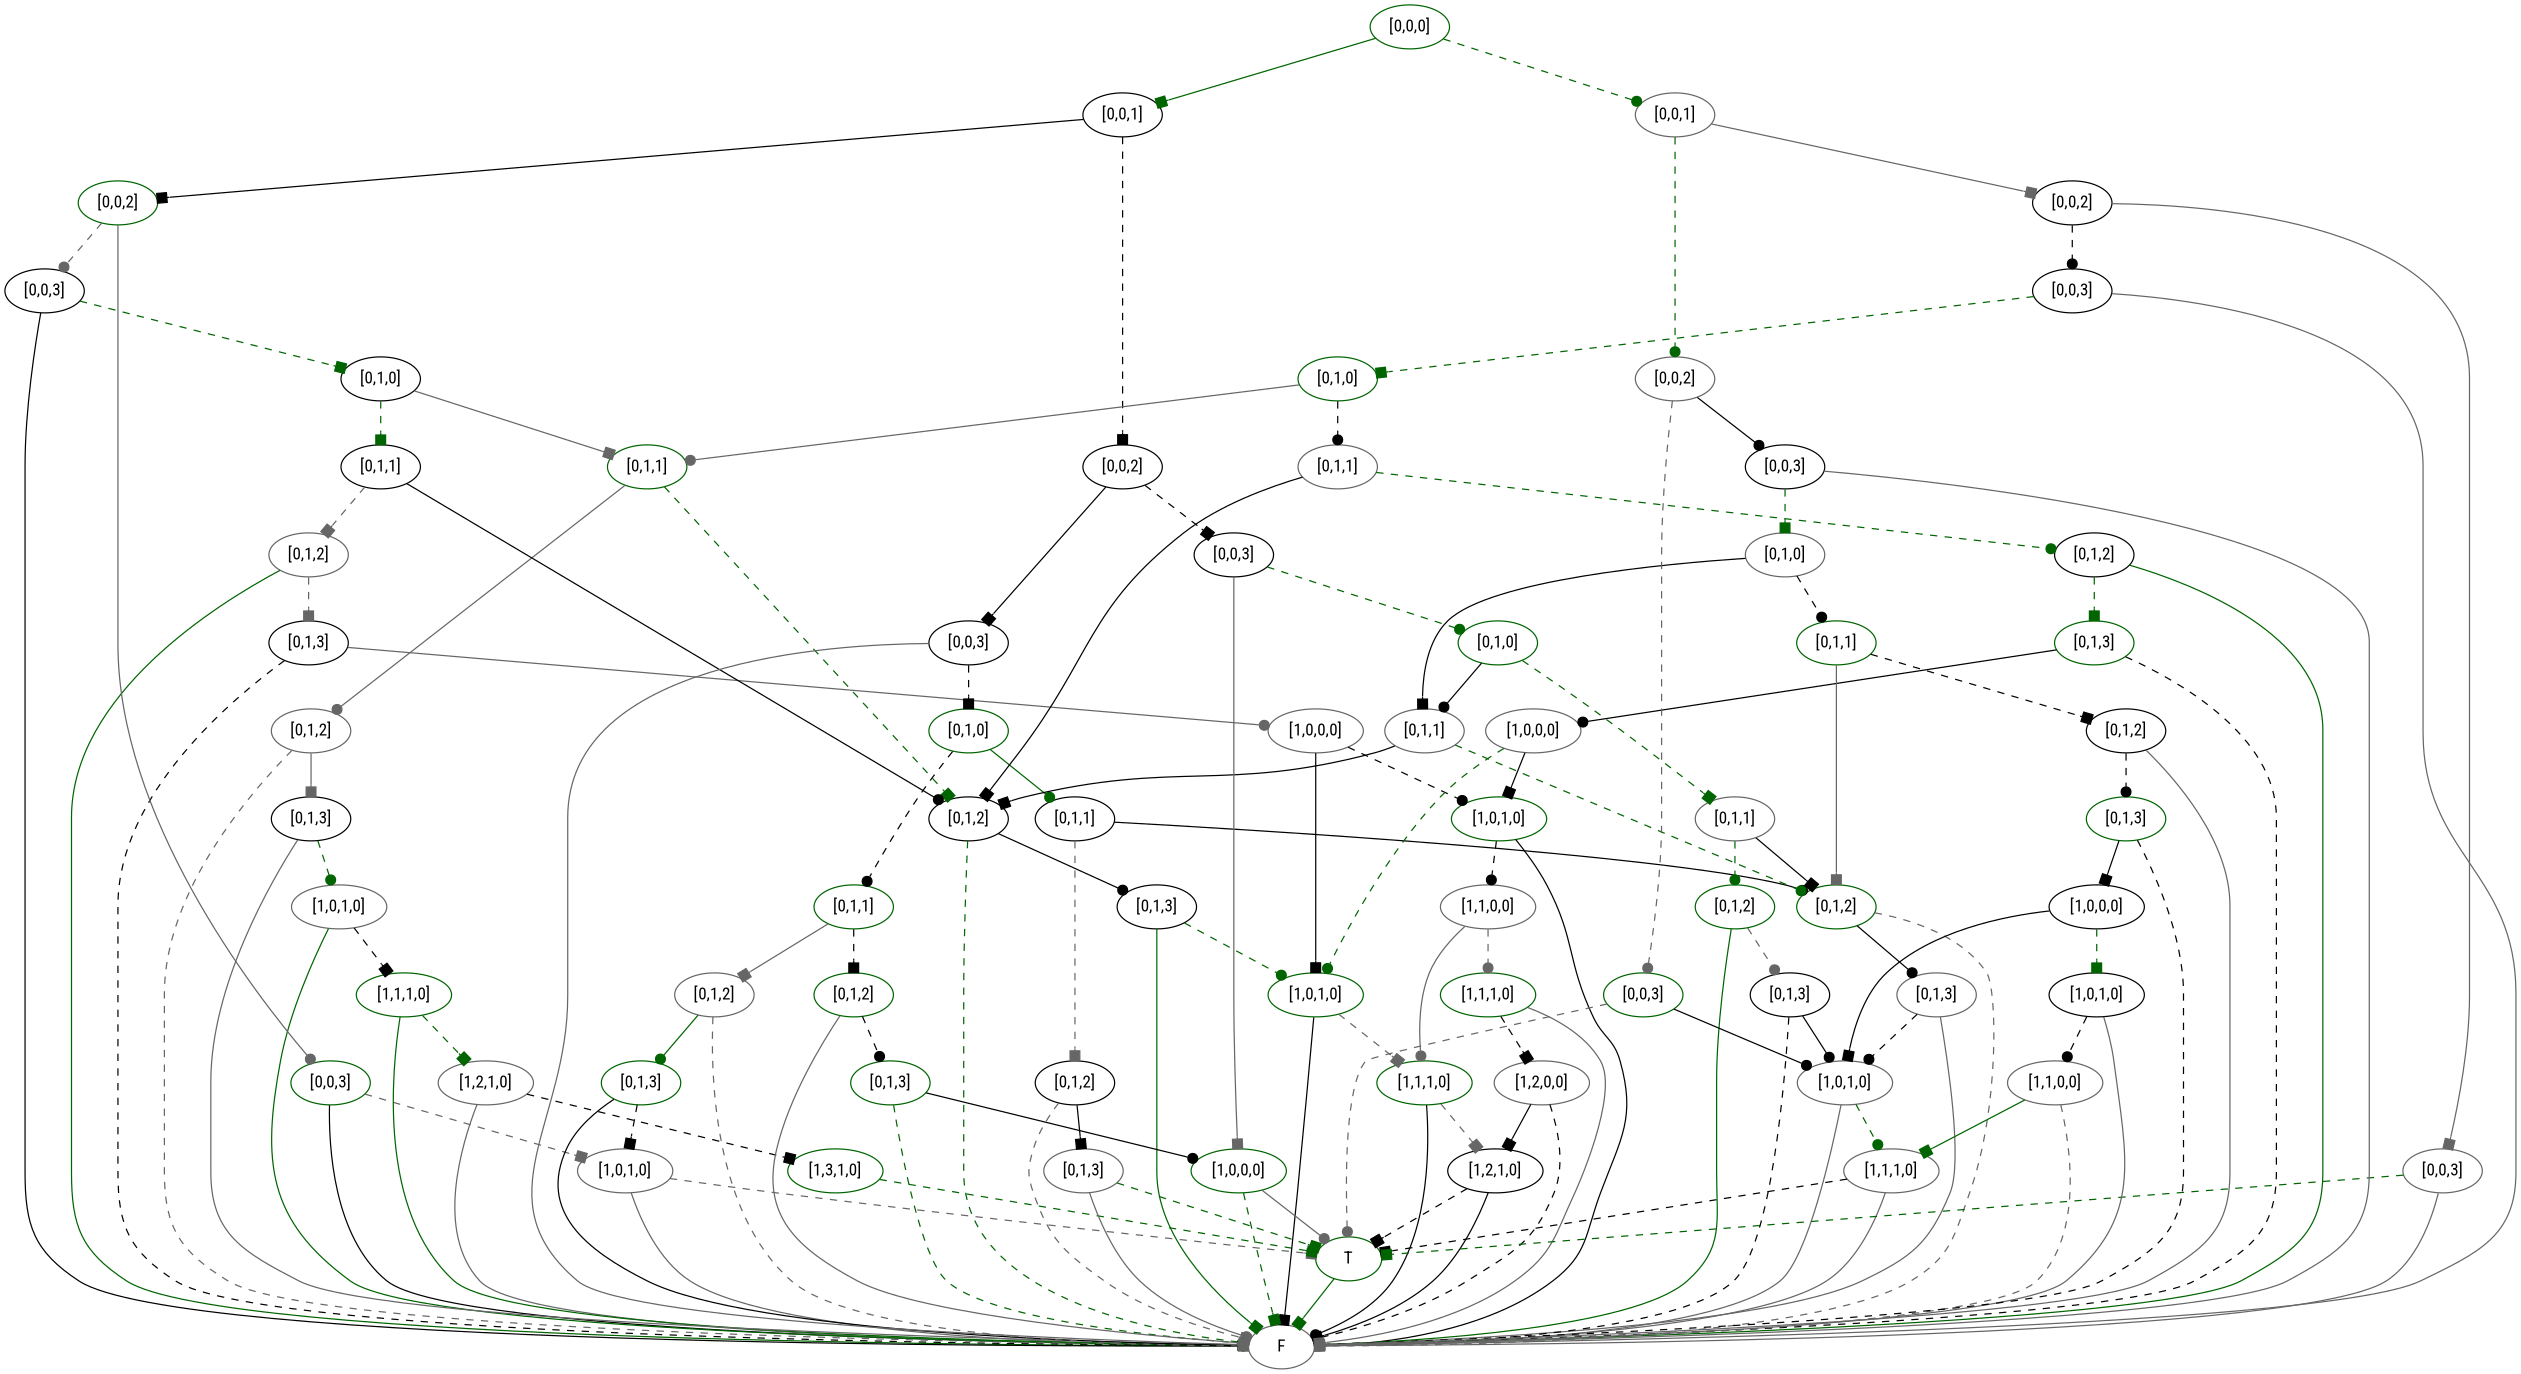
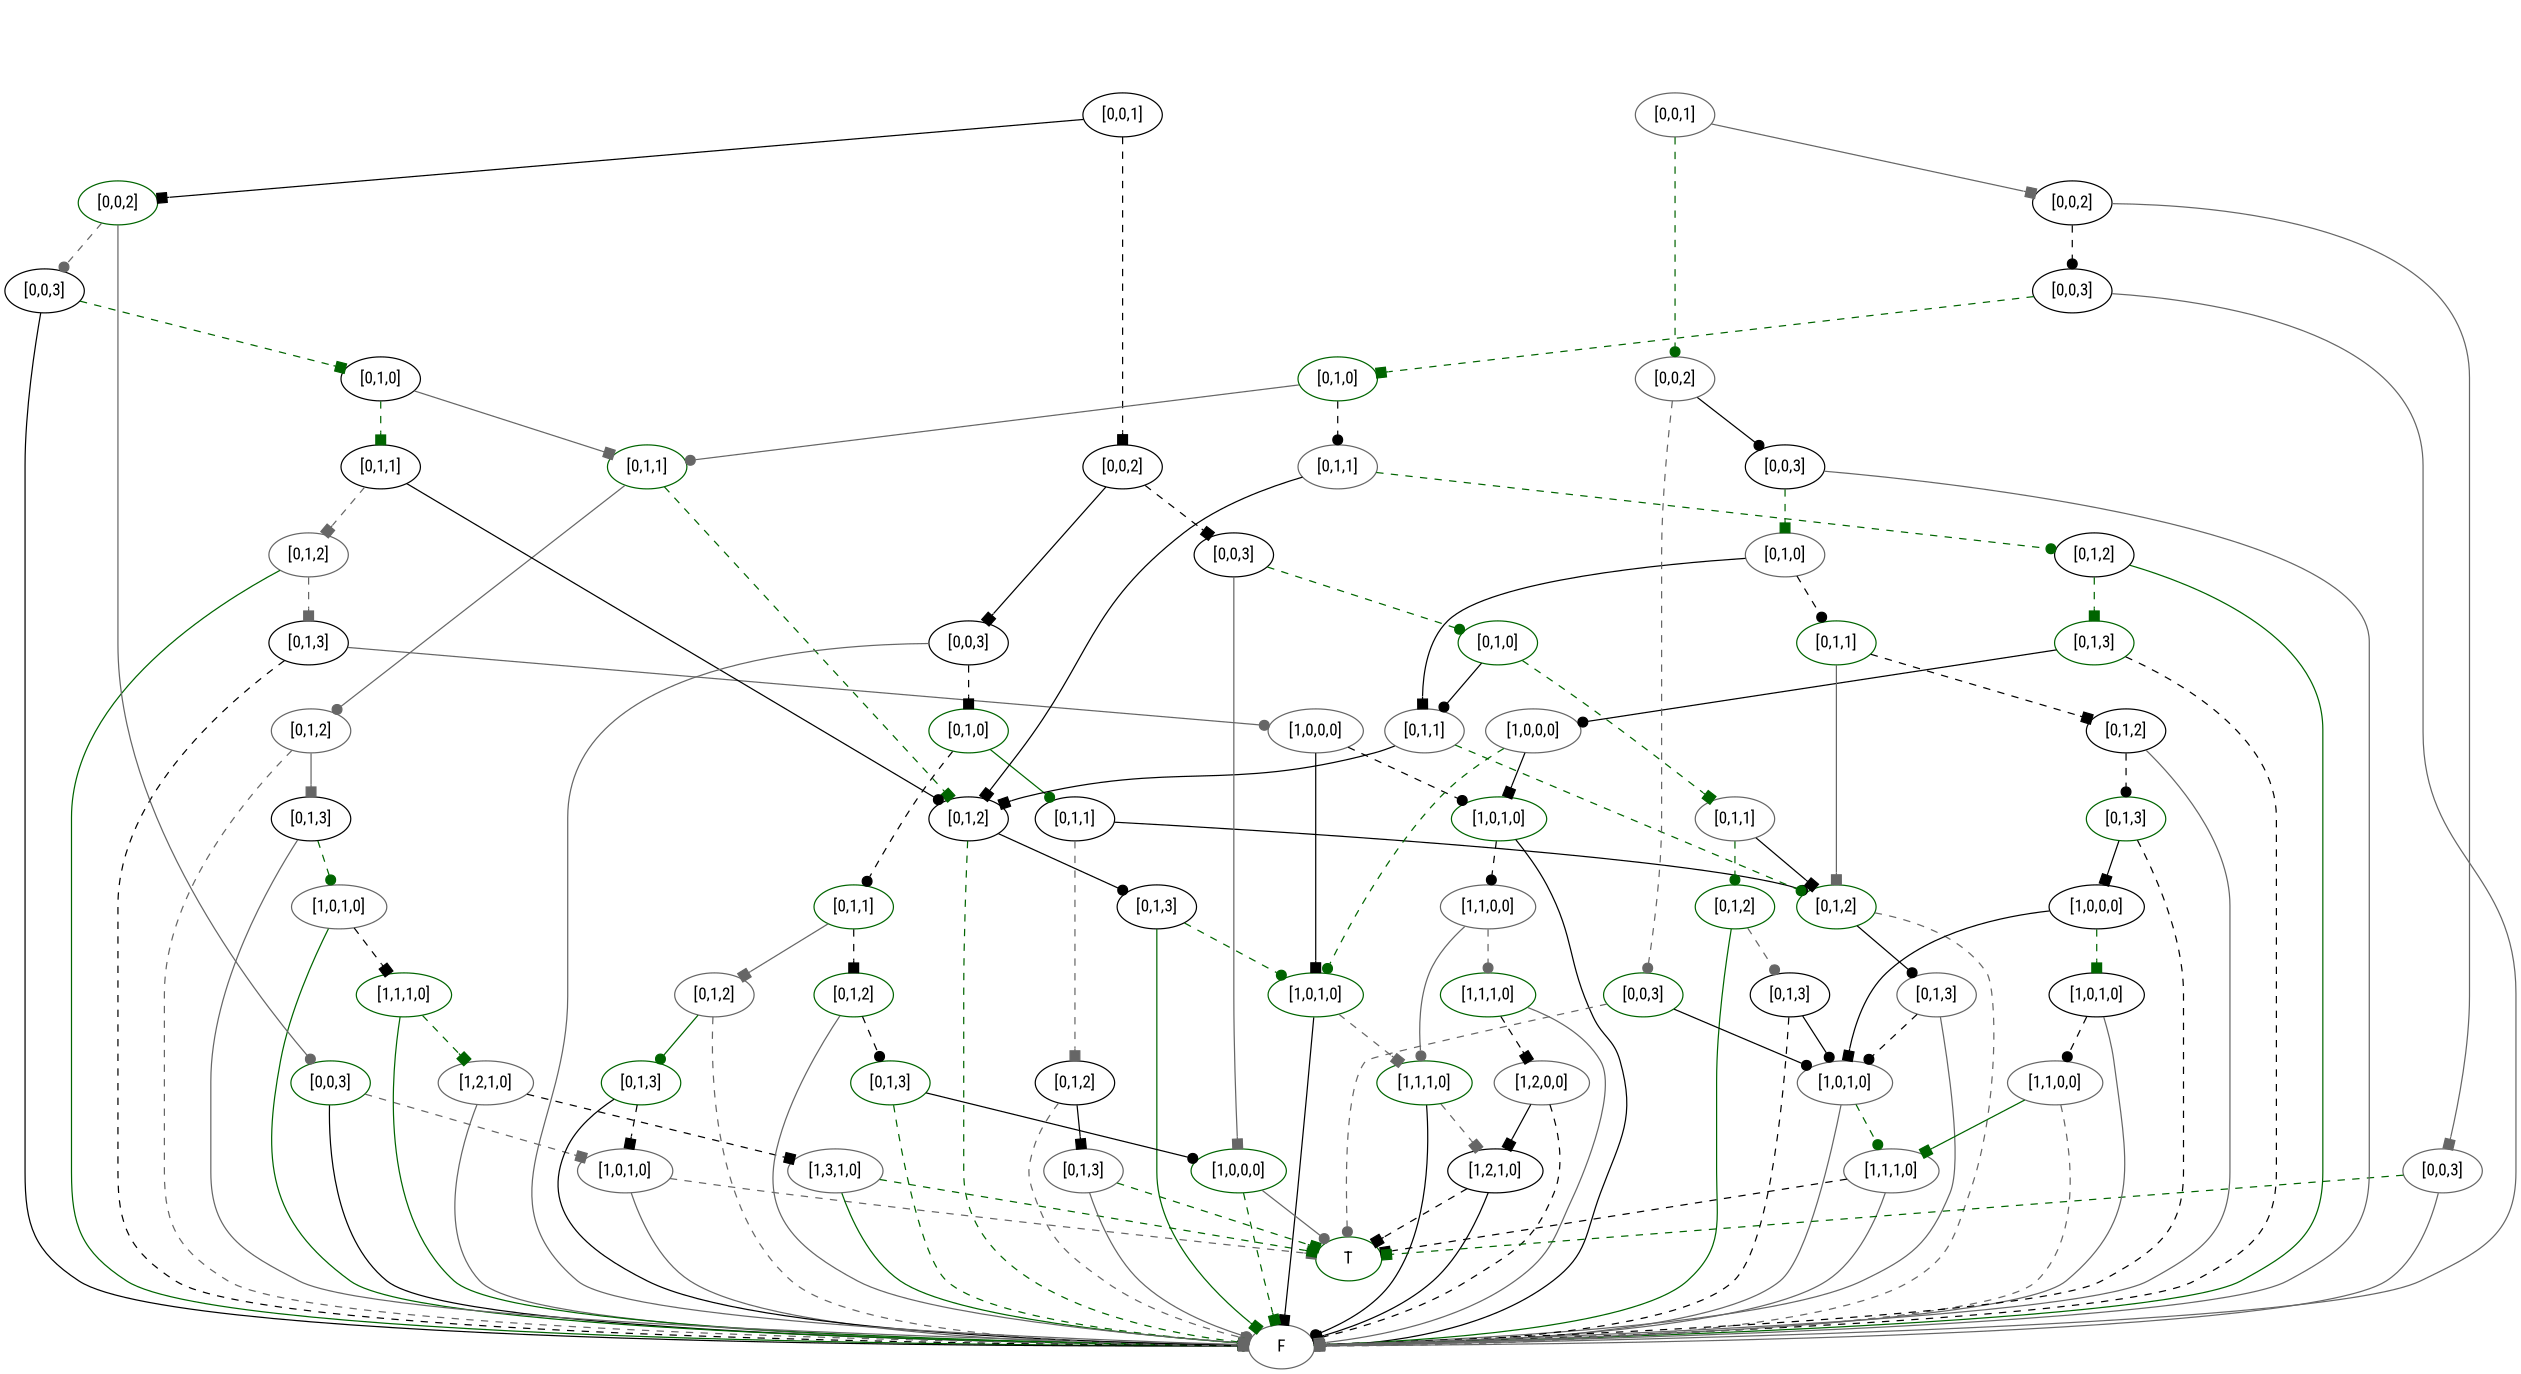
node "[0,0,0]": removed
node "[1,3,1,0]": color darkgreen -> gray40
edge "T" -> "F": now "[1,3,1,0]" -> "F"
